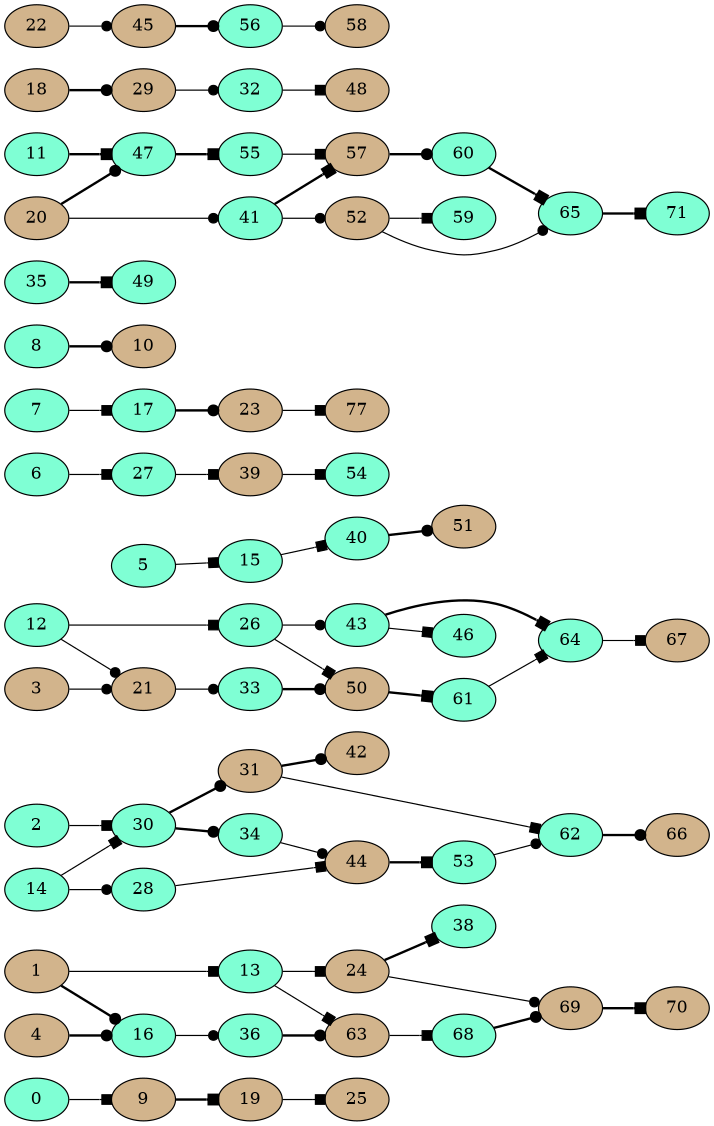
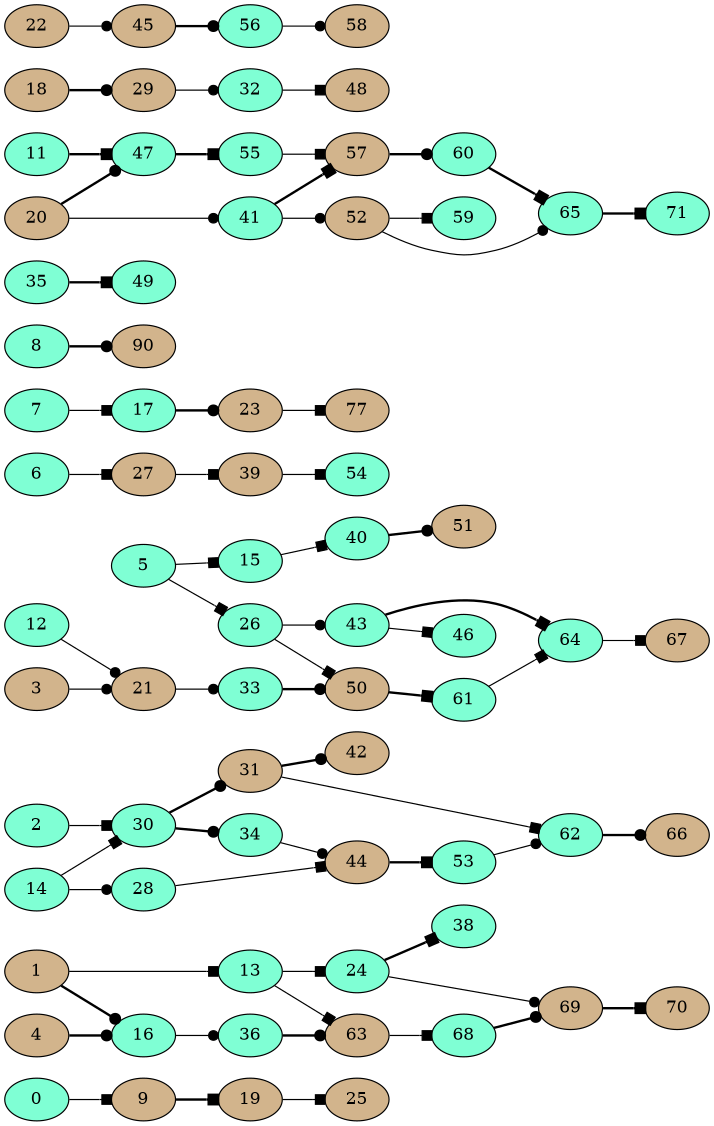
node "10": label "10" -> "90"
node "27": fillcolor aquamarine -> tan
edge "12" -> "26": now "5" -> "26"
node "24": fillcolor tan -> aquamarine
